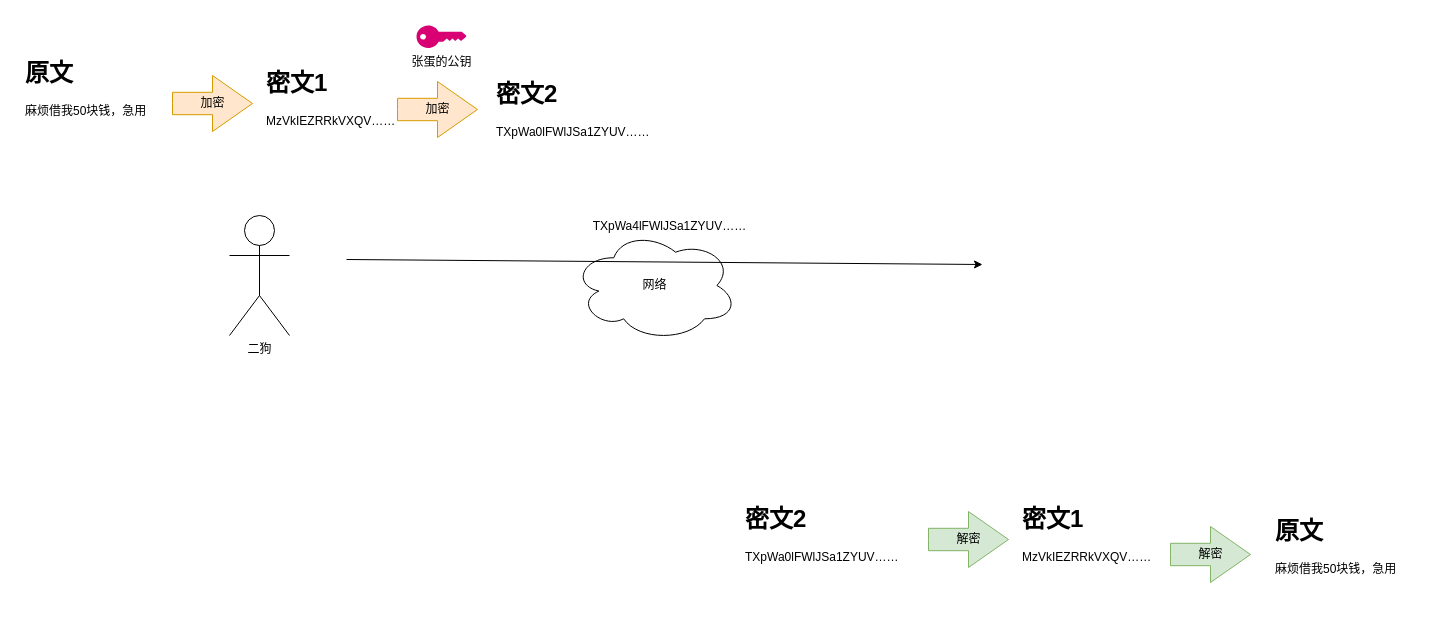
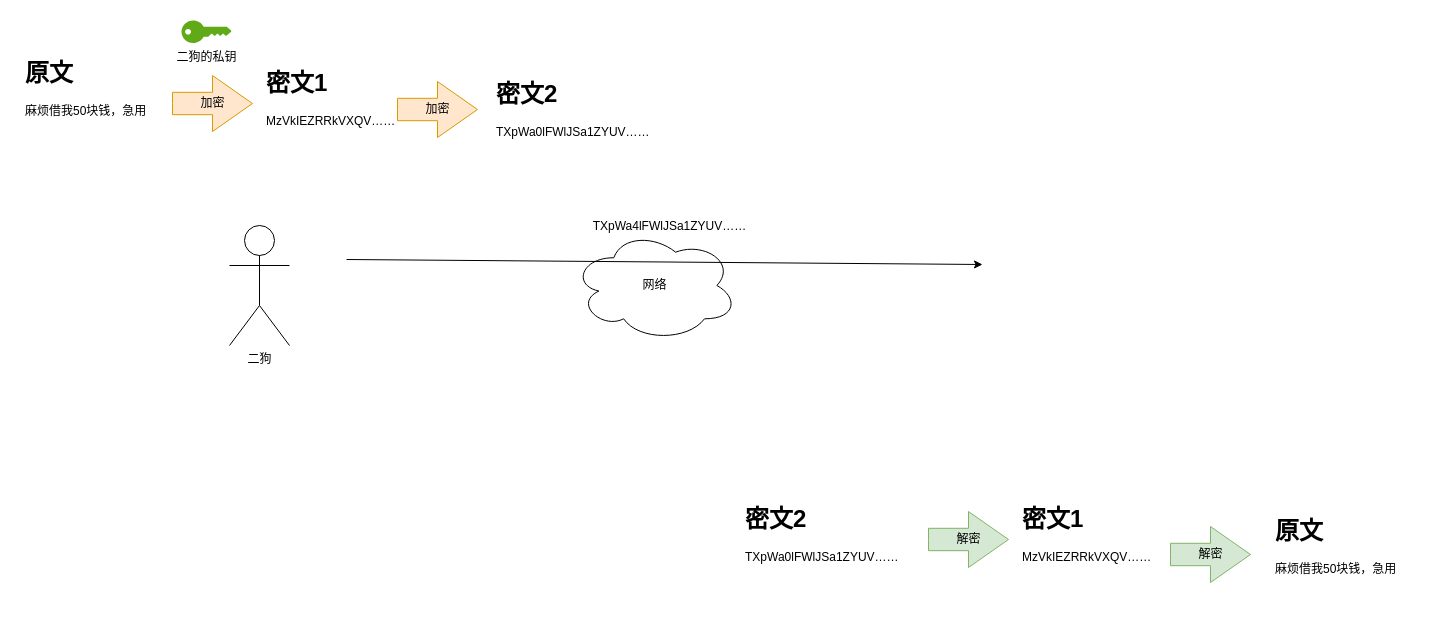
node "二狗的私钥": added
node "张蛋的公钥": removed
node "二狗": moved (260, 276) -> (260, 286)
